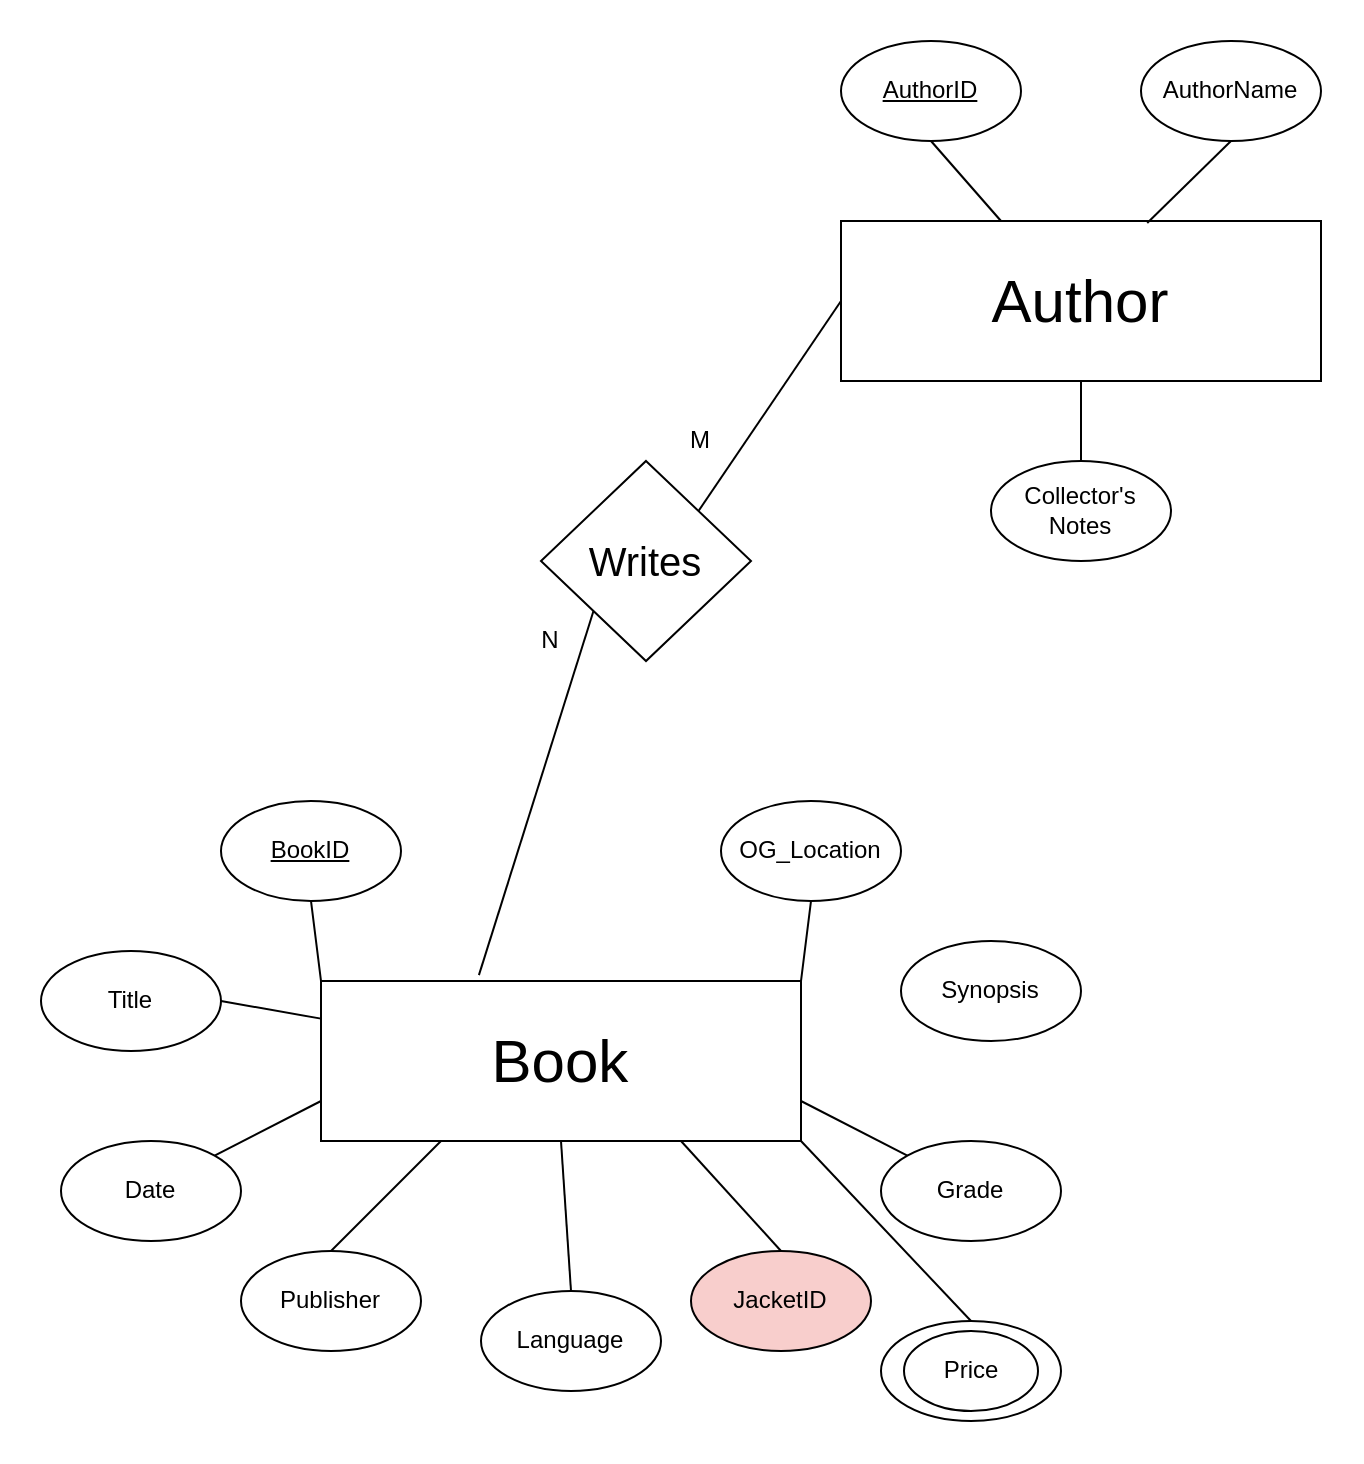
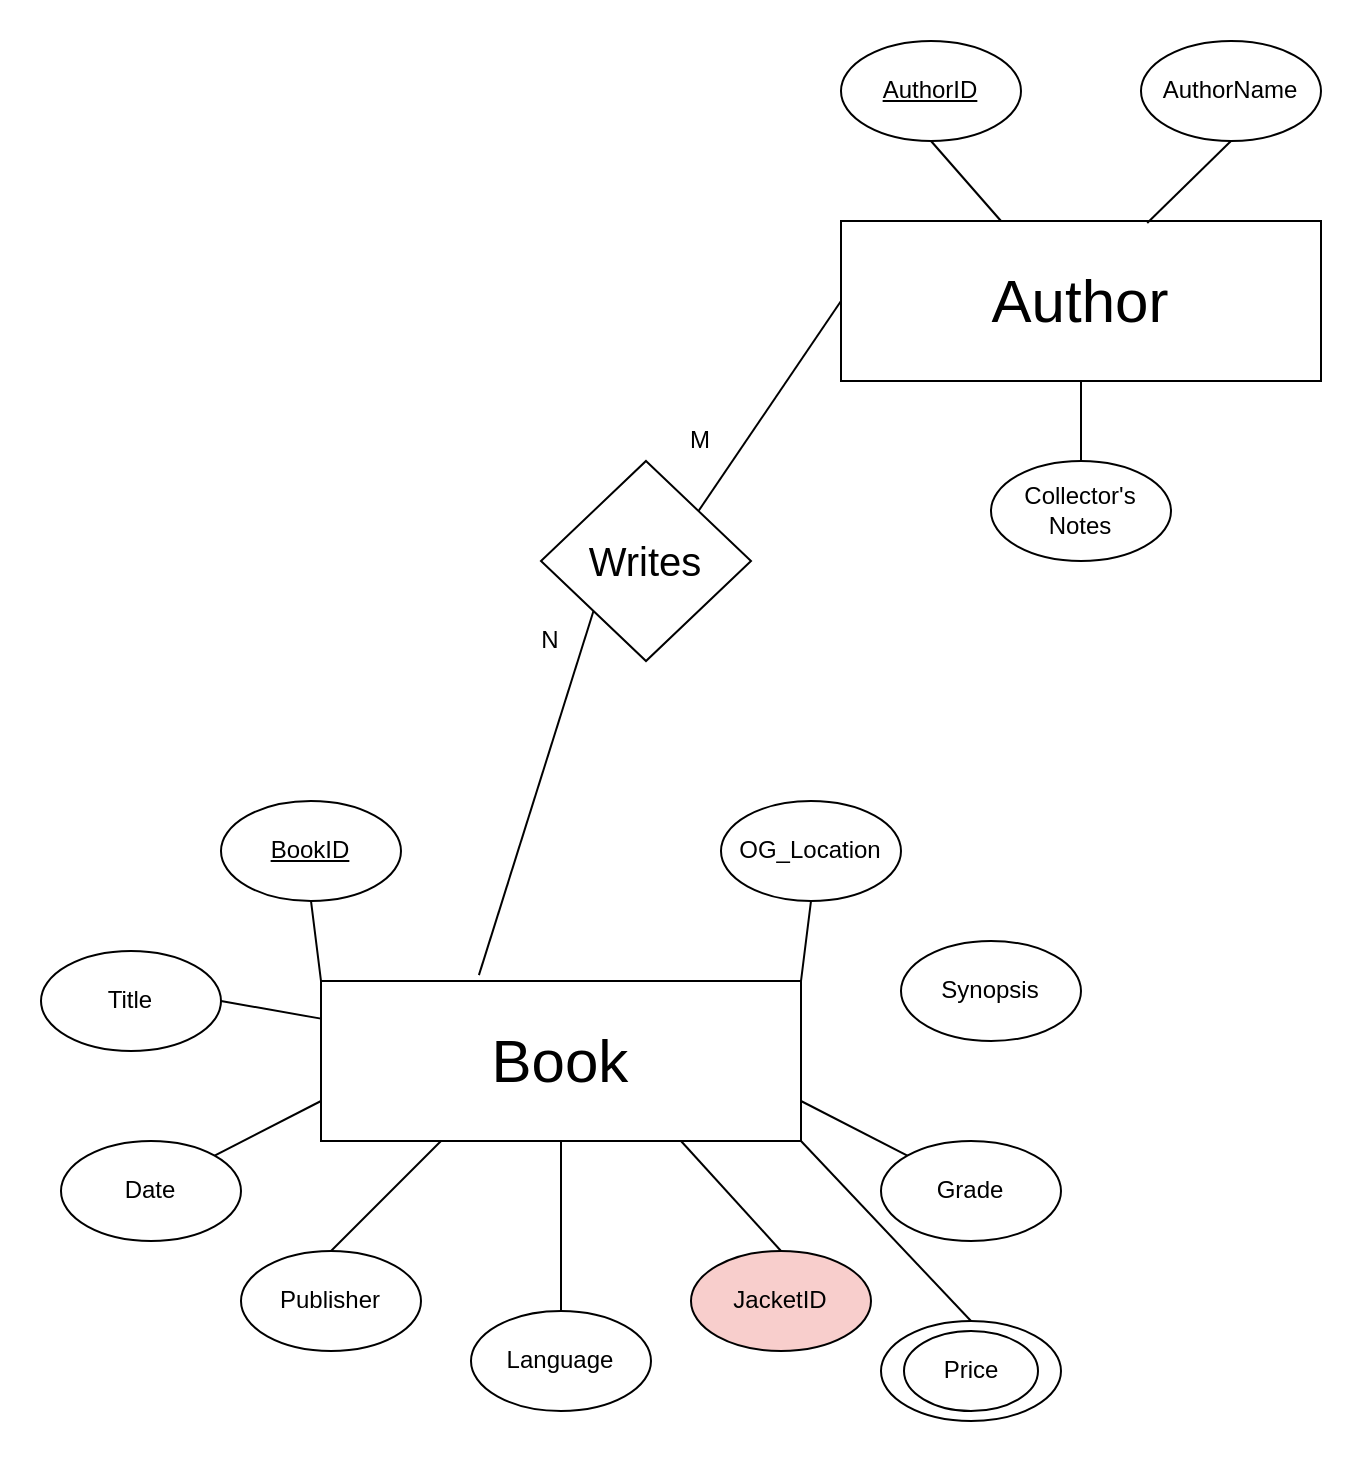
node "Language": moved (571, 1341) -> (561, 1361)
